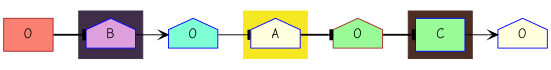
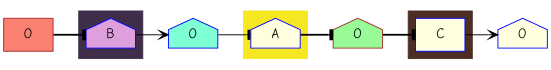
node "C": fillcolor palegreen -> lightyellow
